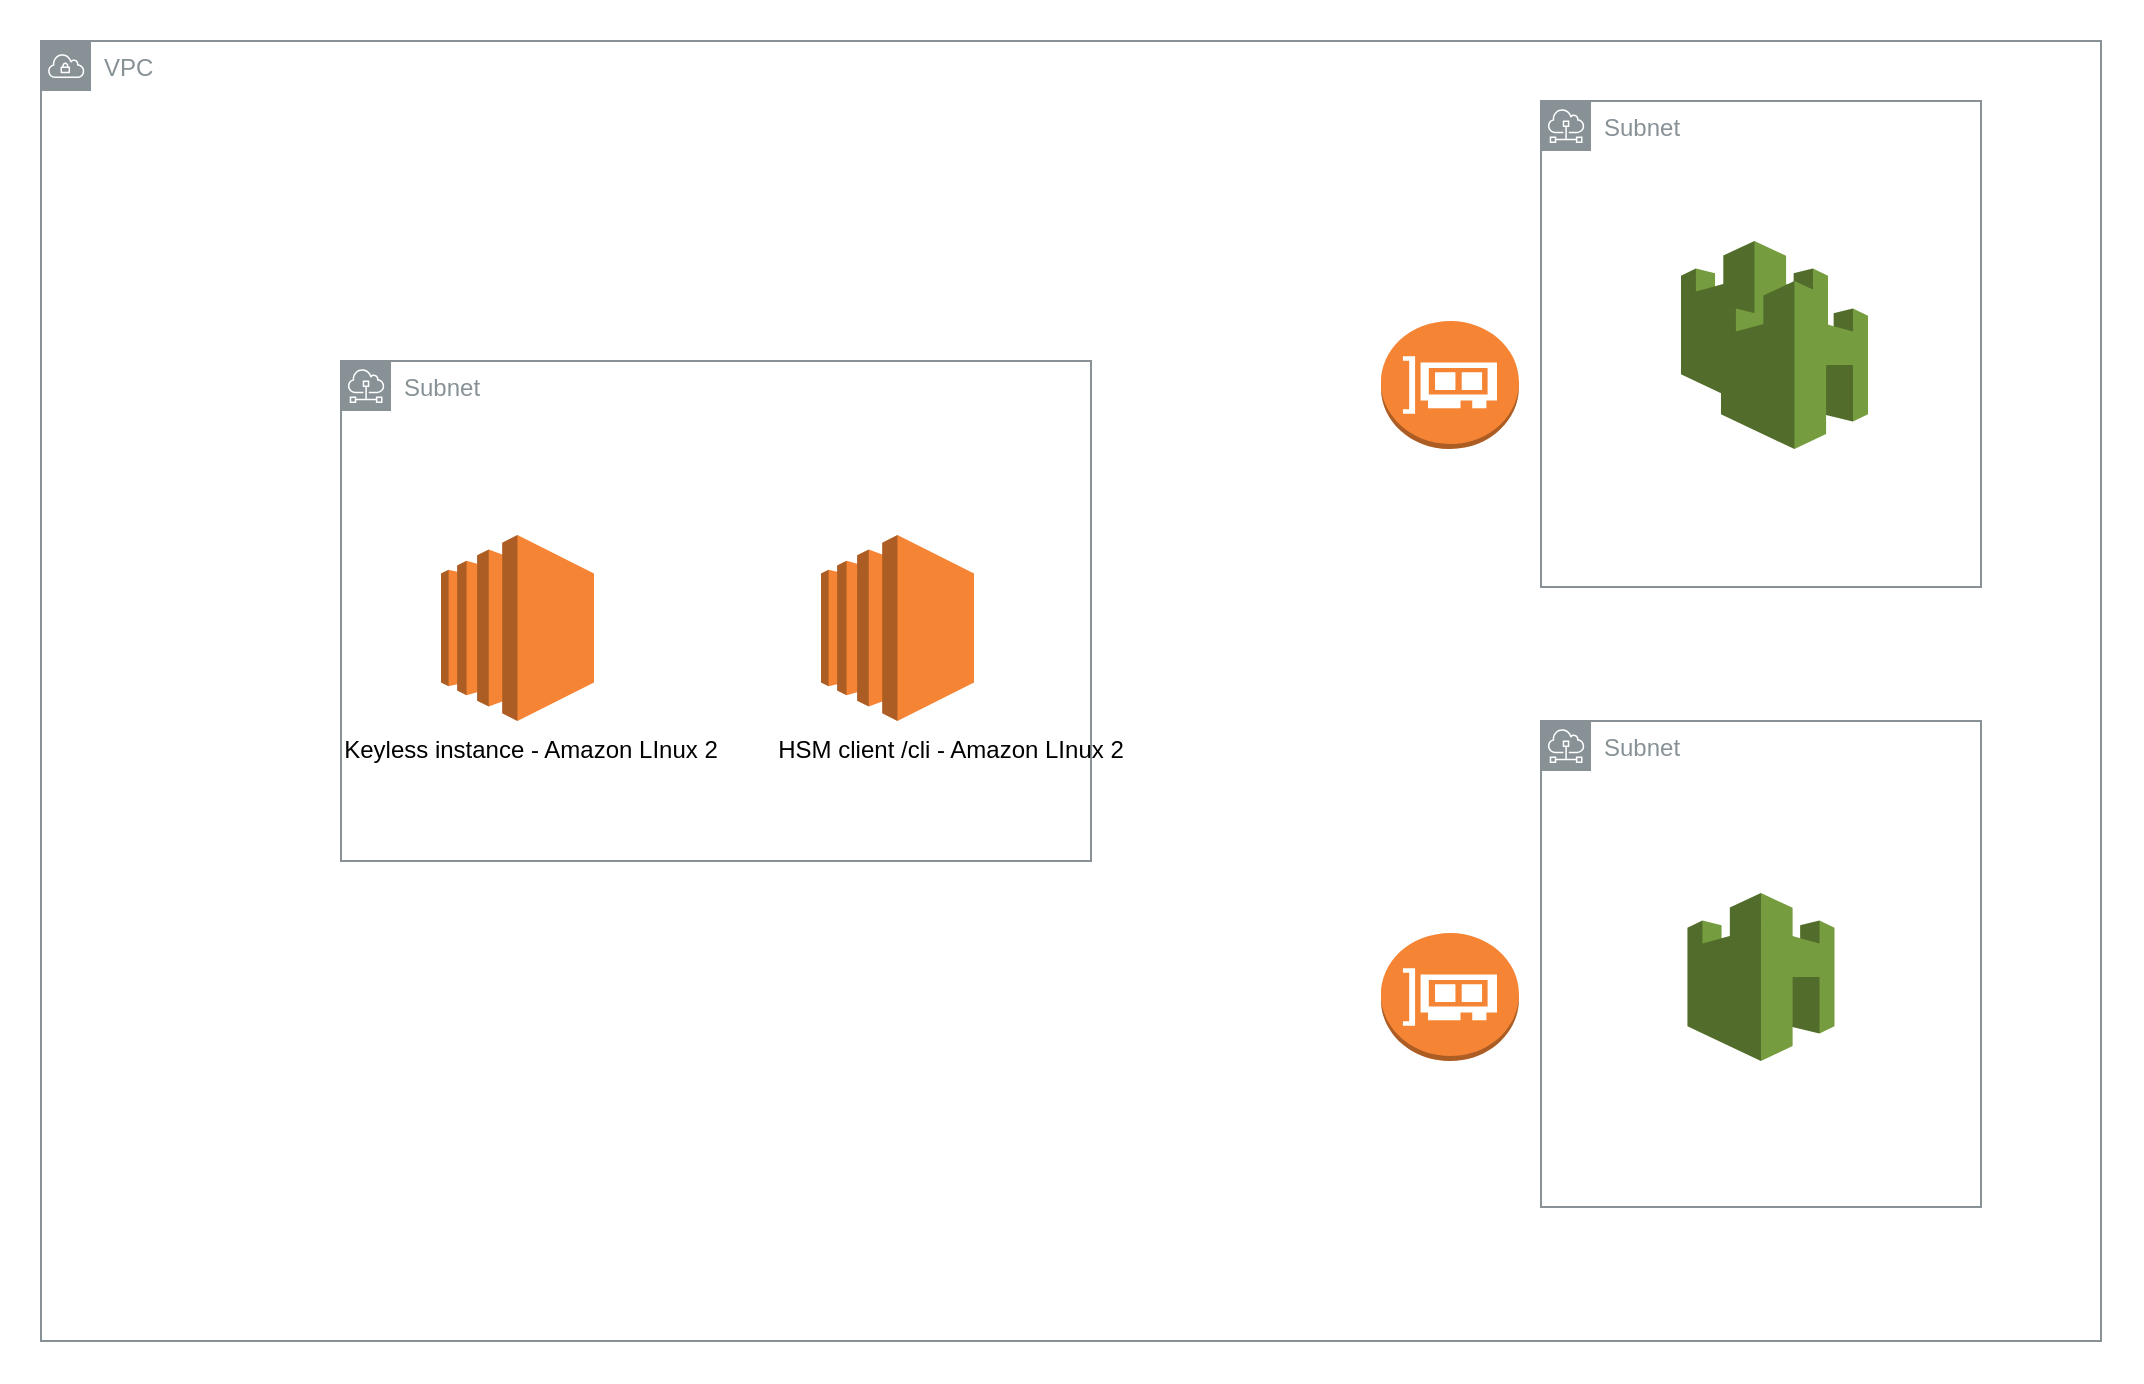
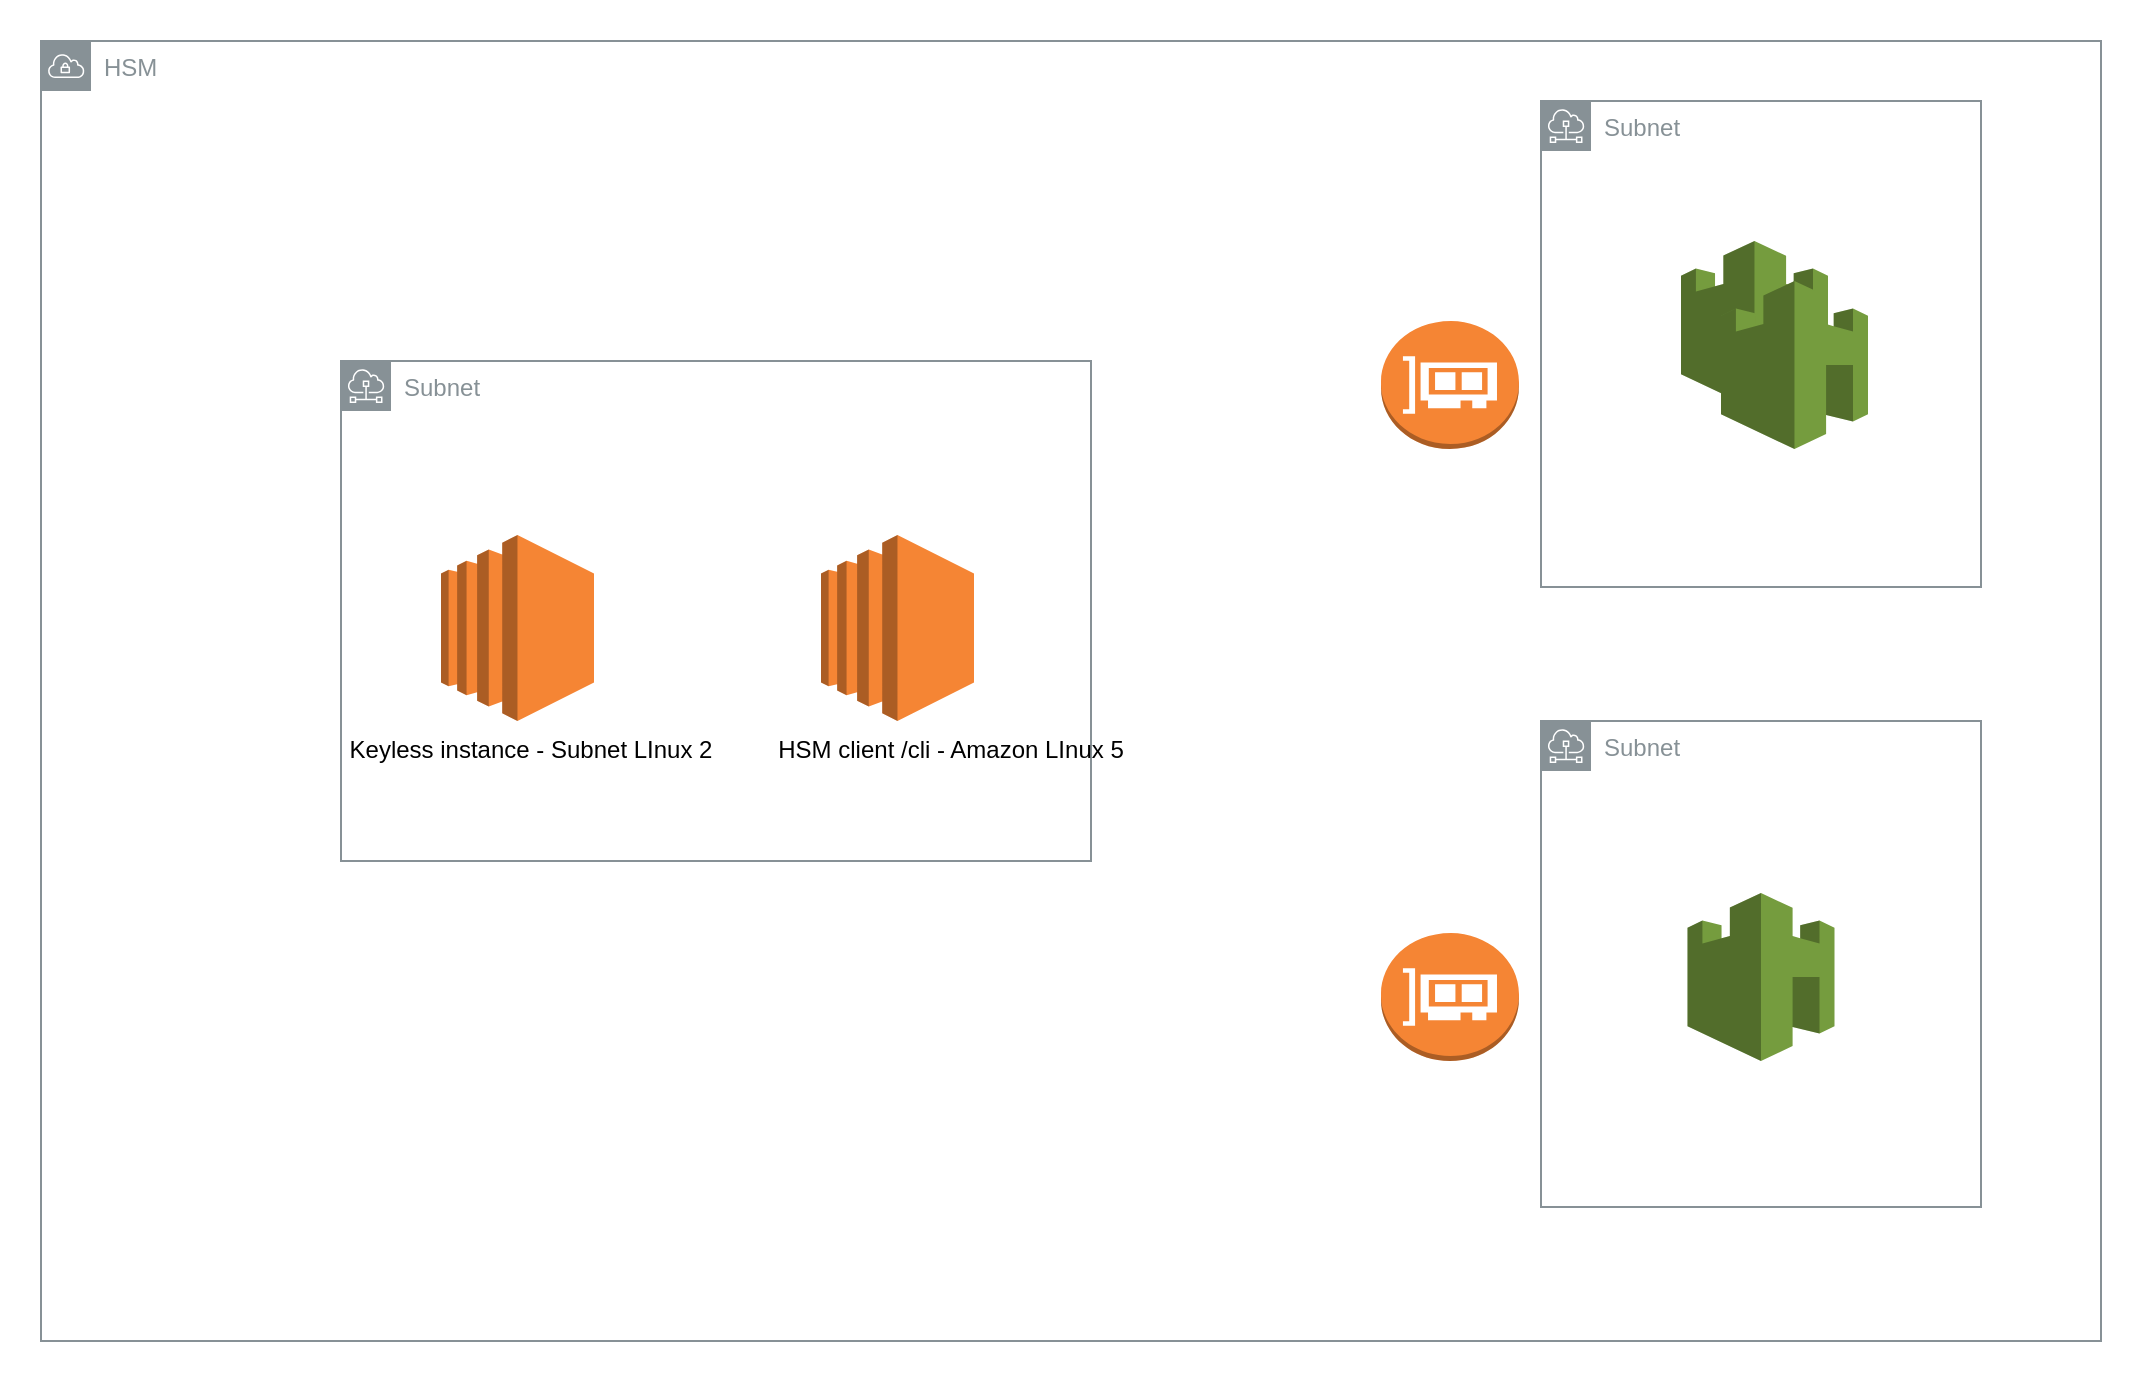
node "VPC": label "VPC" -> "HSM"
node "Keyless instance - Amazon LInux 2": label "Keyless instance - Amazon LInux 2" -> "Keyless instance - Subnet LInux 2"
node "HSM client /cli - Amazon LInux 2": label "HSM client /cli - Amazon LInux 2" -> "HSM client /cli - Amazon LInux 5"
